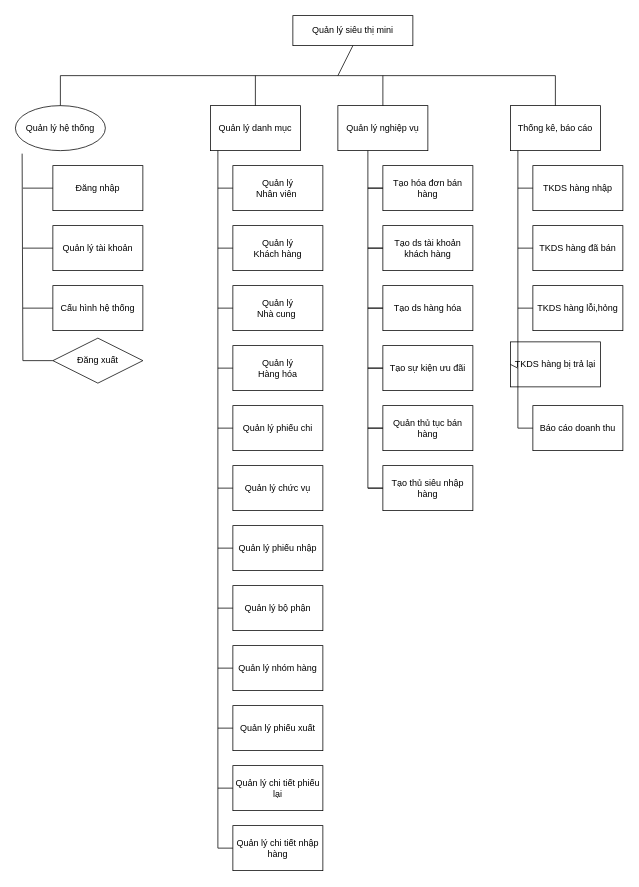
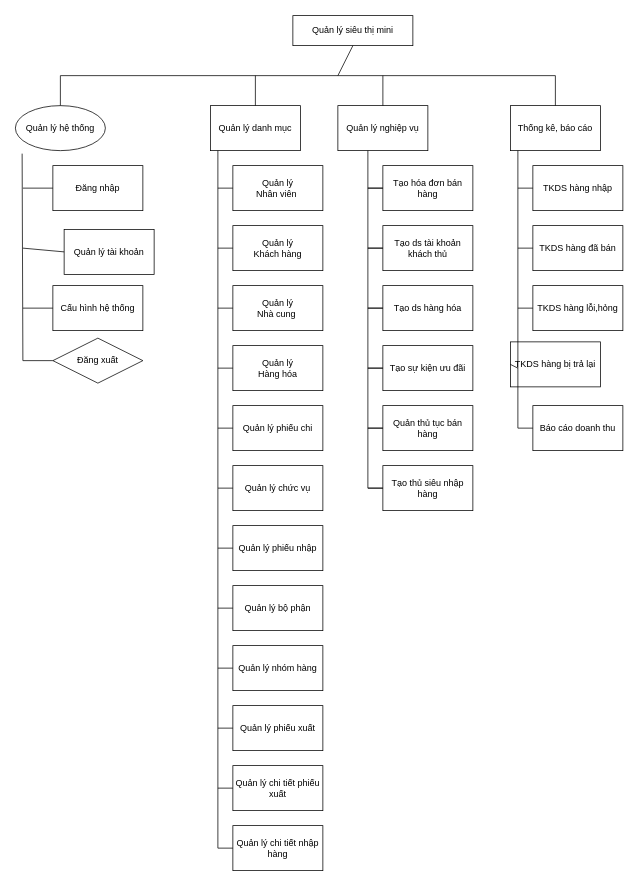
node "Quản lý tài khoản": moved (98, 248) -> (109, 252)
node "Tạo ds tài khoản khách hàng": label "Tạo ds tài khoản khách hàng" -> "Tạo ds tài khoản khách thủ"
node "Quản lý chi tiết phiếu lại": label "Quản lý chi tiết phiếu lại" -> "Quản lý chi tiết phiếu xuất"
